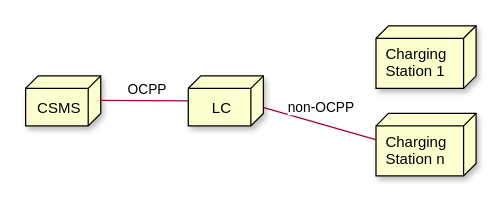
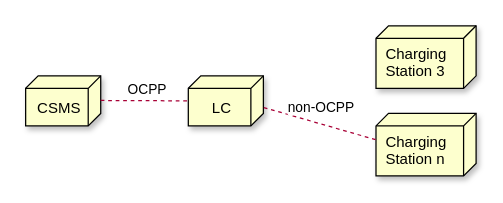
node "Charging Station 1": label "Charging Station 1" -> "Charging Station 3"
edge "CSMS" -- "LC": style solid -> dashed
edge "LC" -- "Charging Station n": style solid -> dashed
